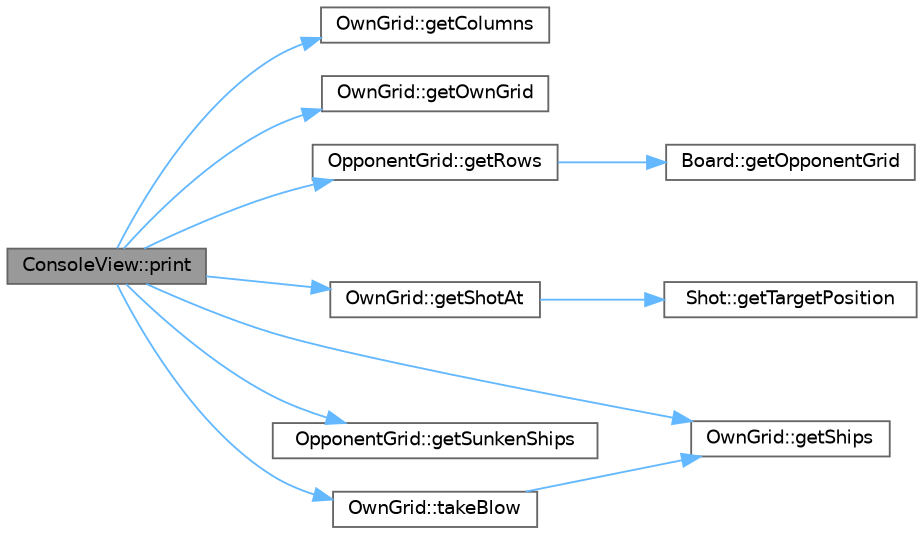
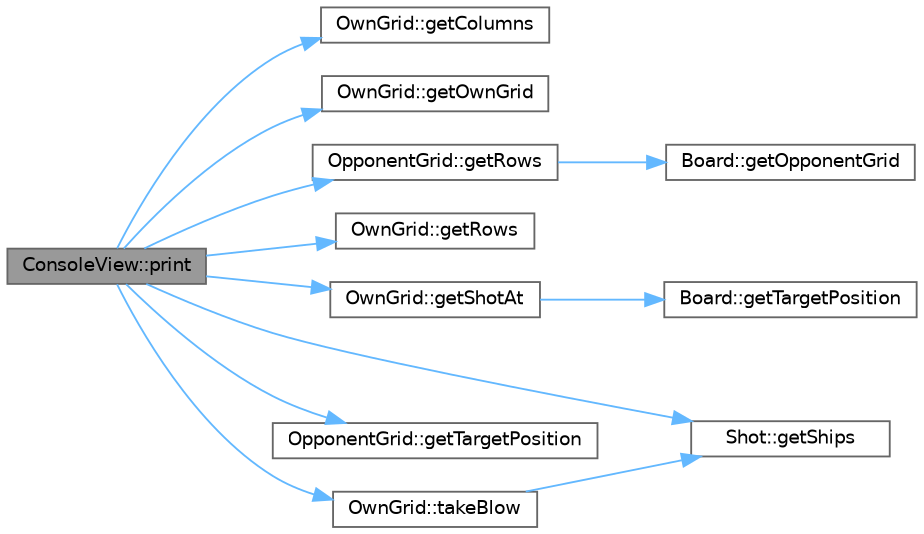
node "OwnGrid::getRows": added
node "Shot::getTargetPosition": label "Shot::getTargetPosition" -> "Board::getTargetPosition"
node "OwnGrid::getShips": label "OwnGrid::getShips" -> "Shot::getShips"
node "OpponentGrid::getSunkenShips": label "OpponentGrid::getSunkenShips" -> "OpponentGrid::getTargetPosition"
